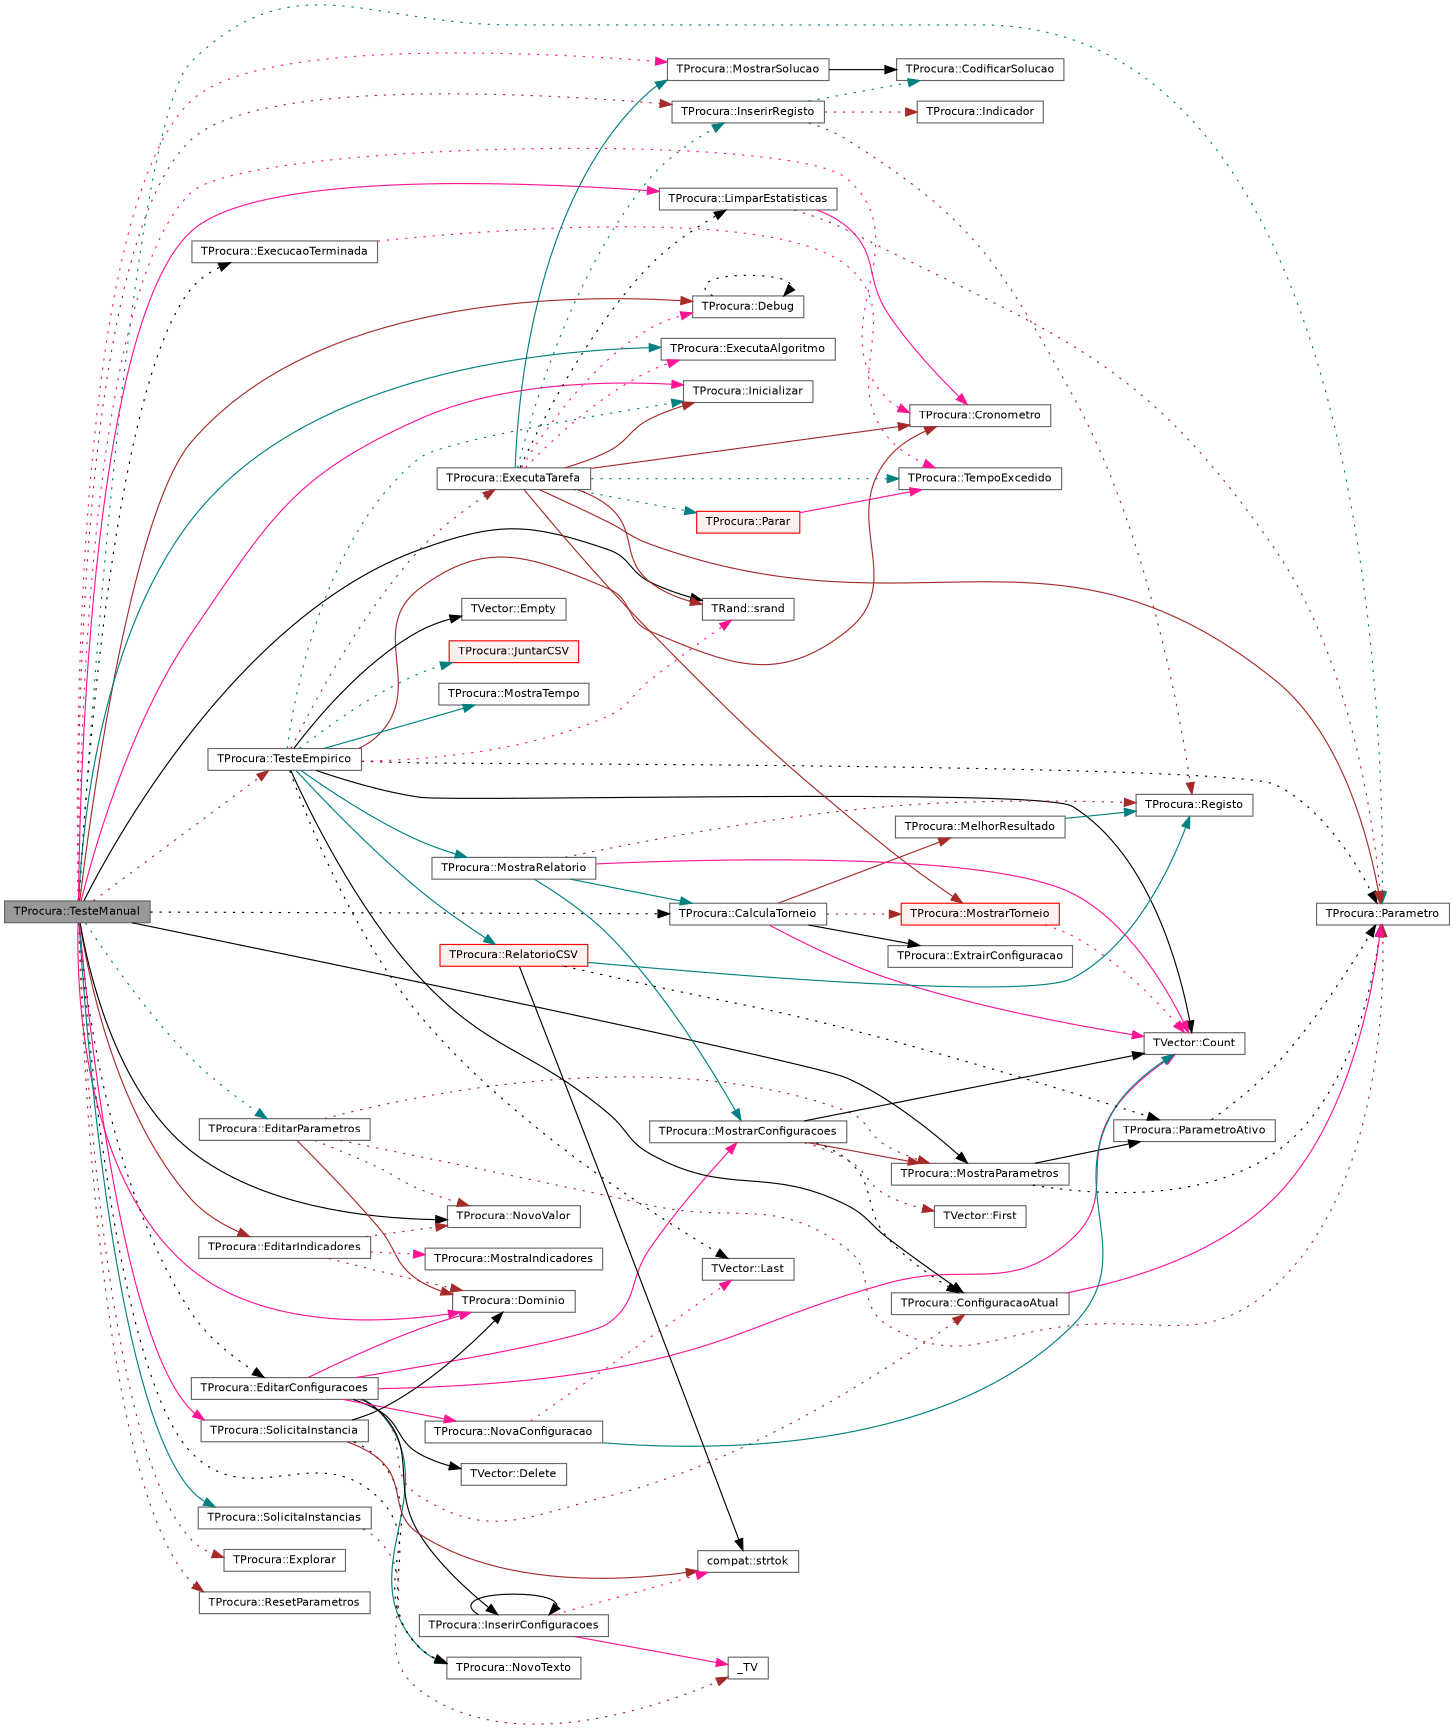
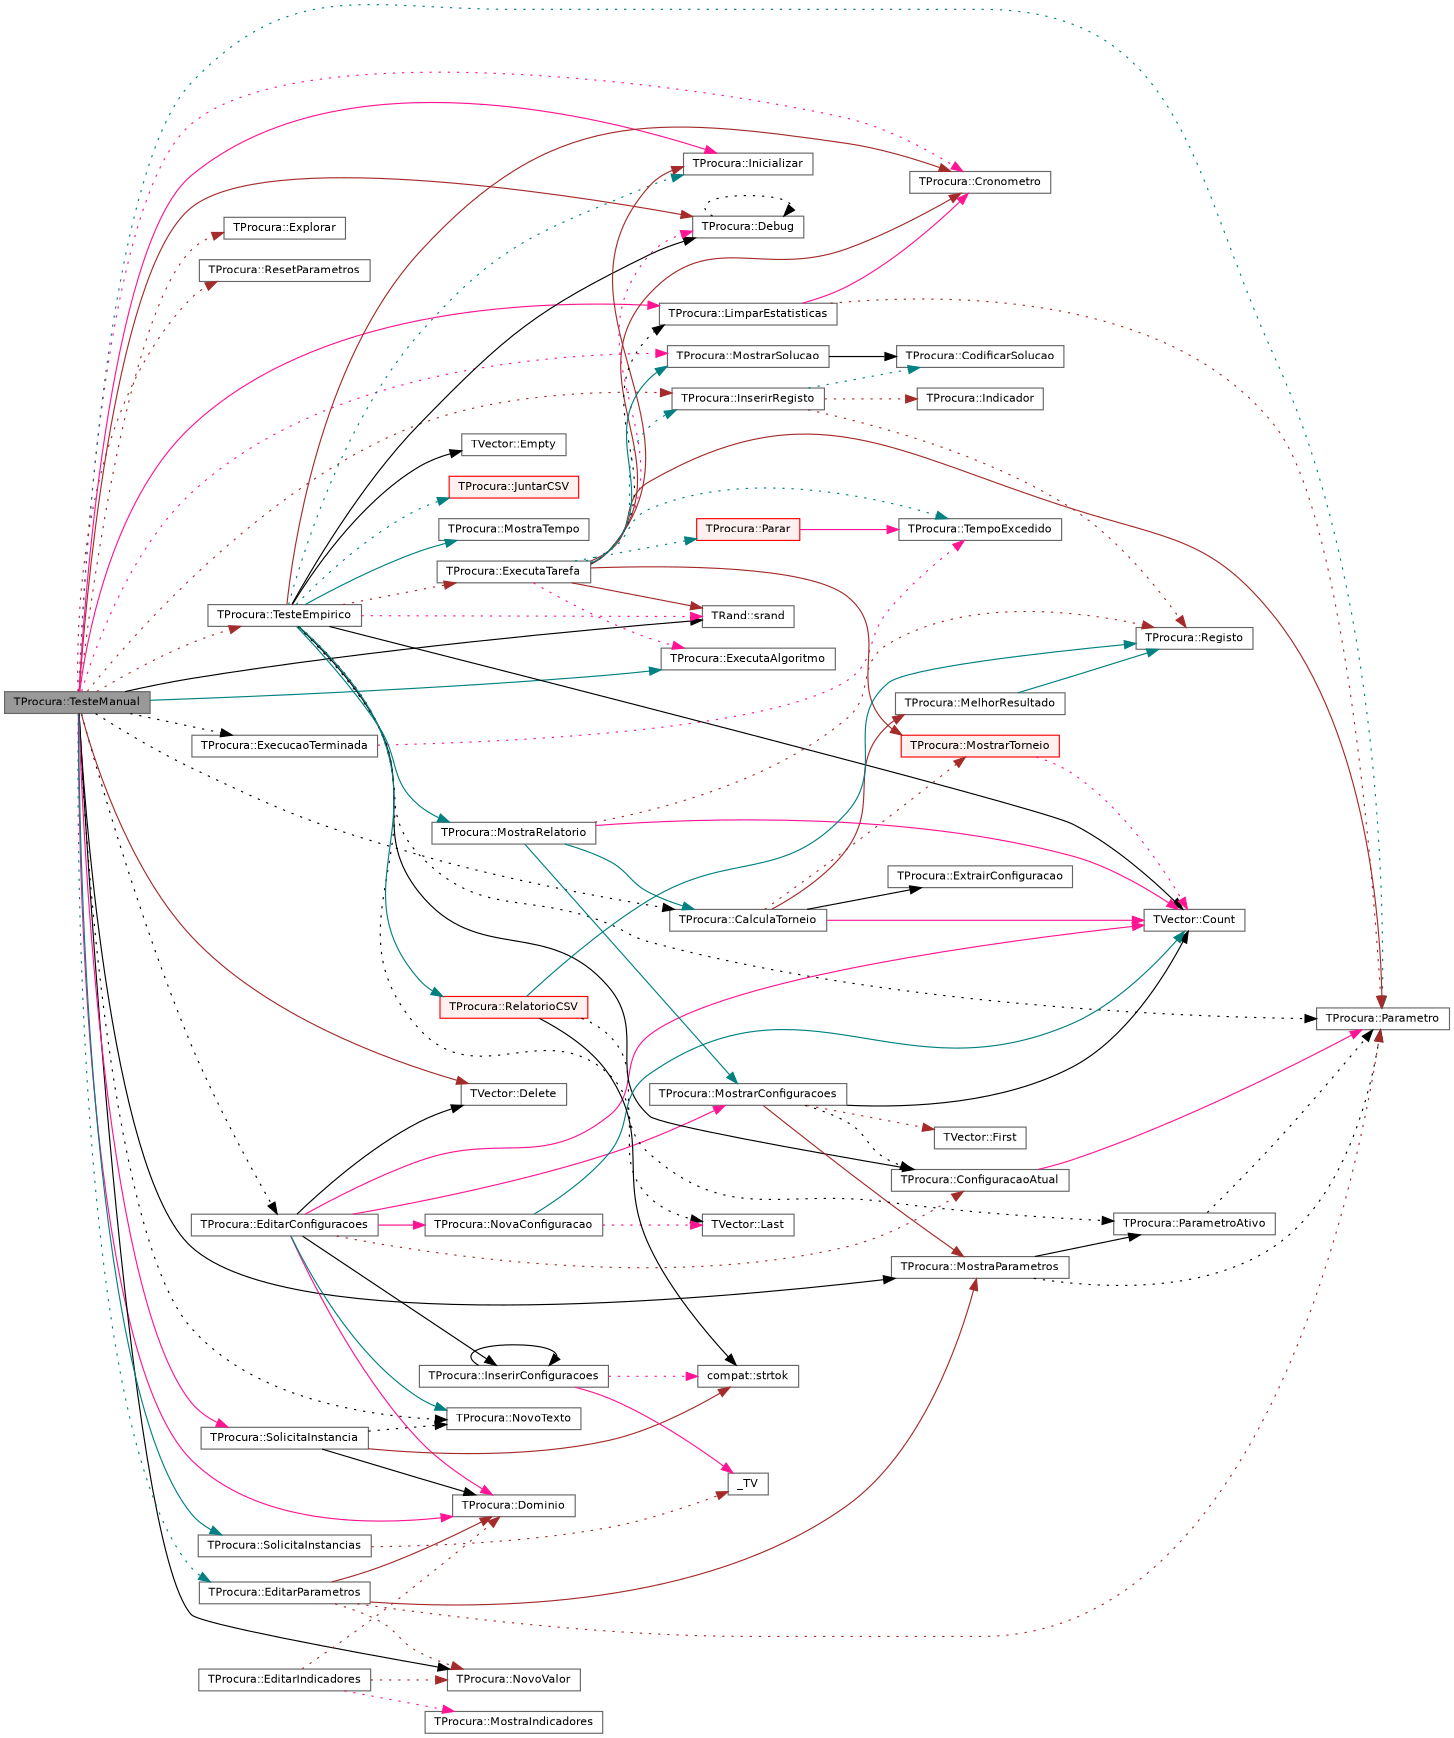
edge "TProcura::TesteEmpirico" -> "TProcura::Debug": added
edge "TProcura::EditarParametros" -> "TProcura::MostraParametros": style dotted -> solid
edge "TProcura::TesteManual" -> "TProcura::EditarIndicadores": now "TProcura::TesteManual" -> "TVector::Delete"
